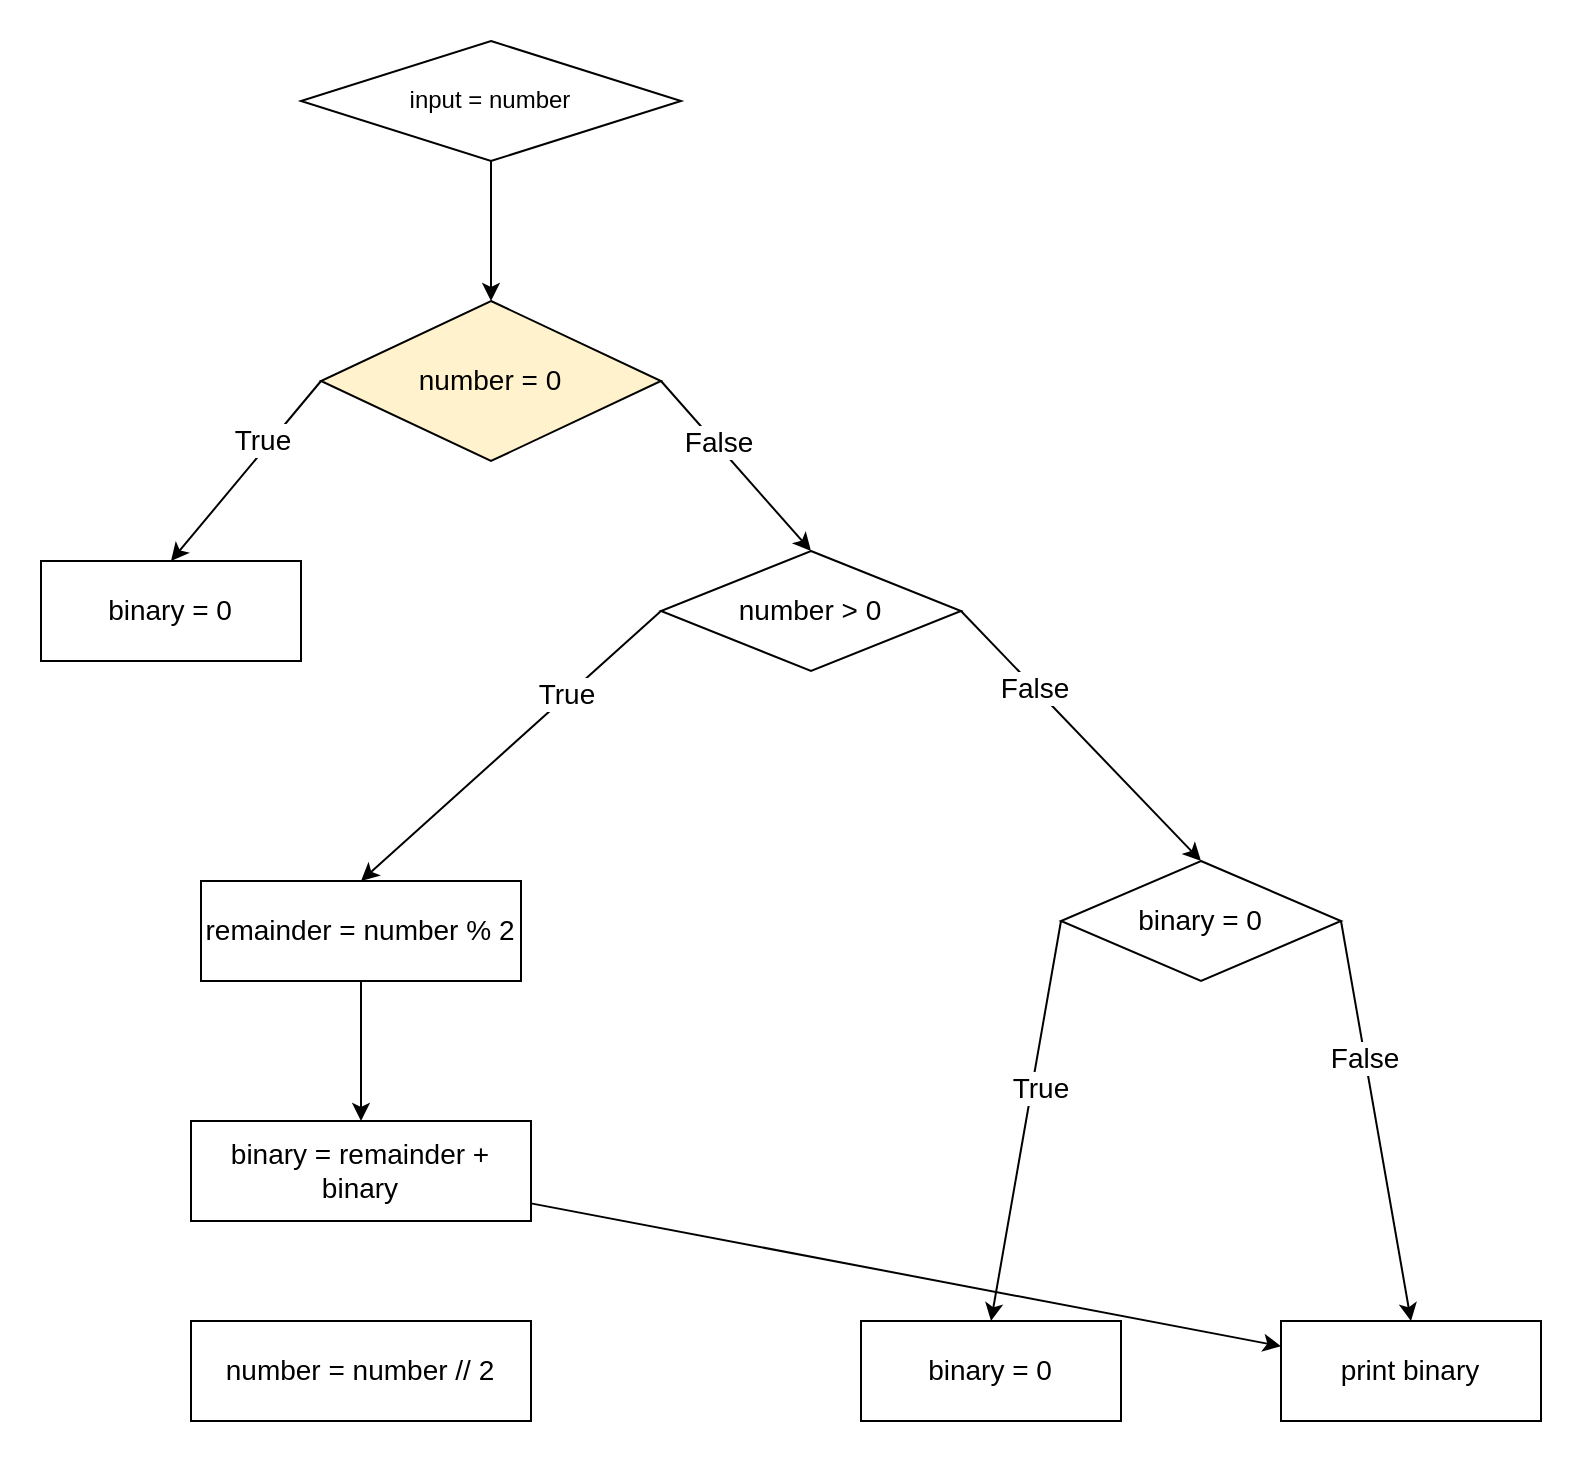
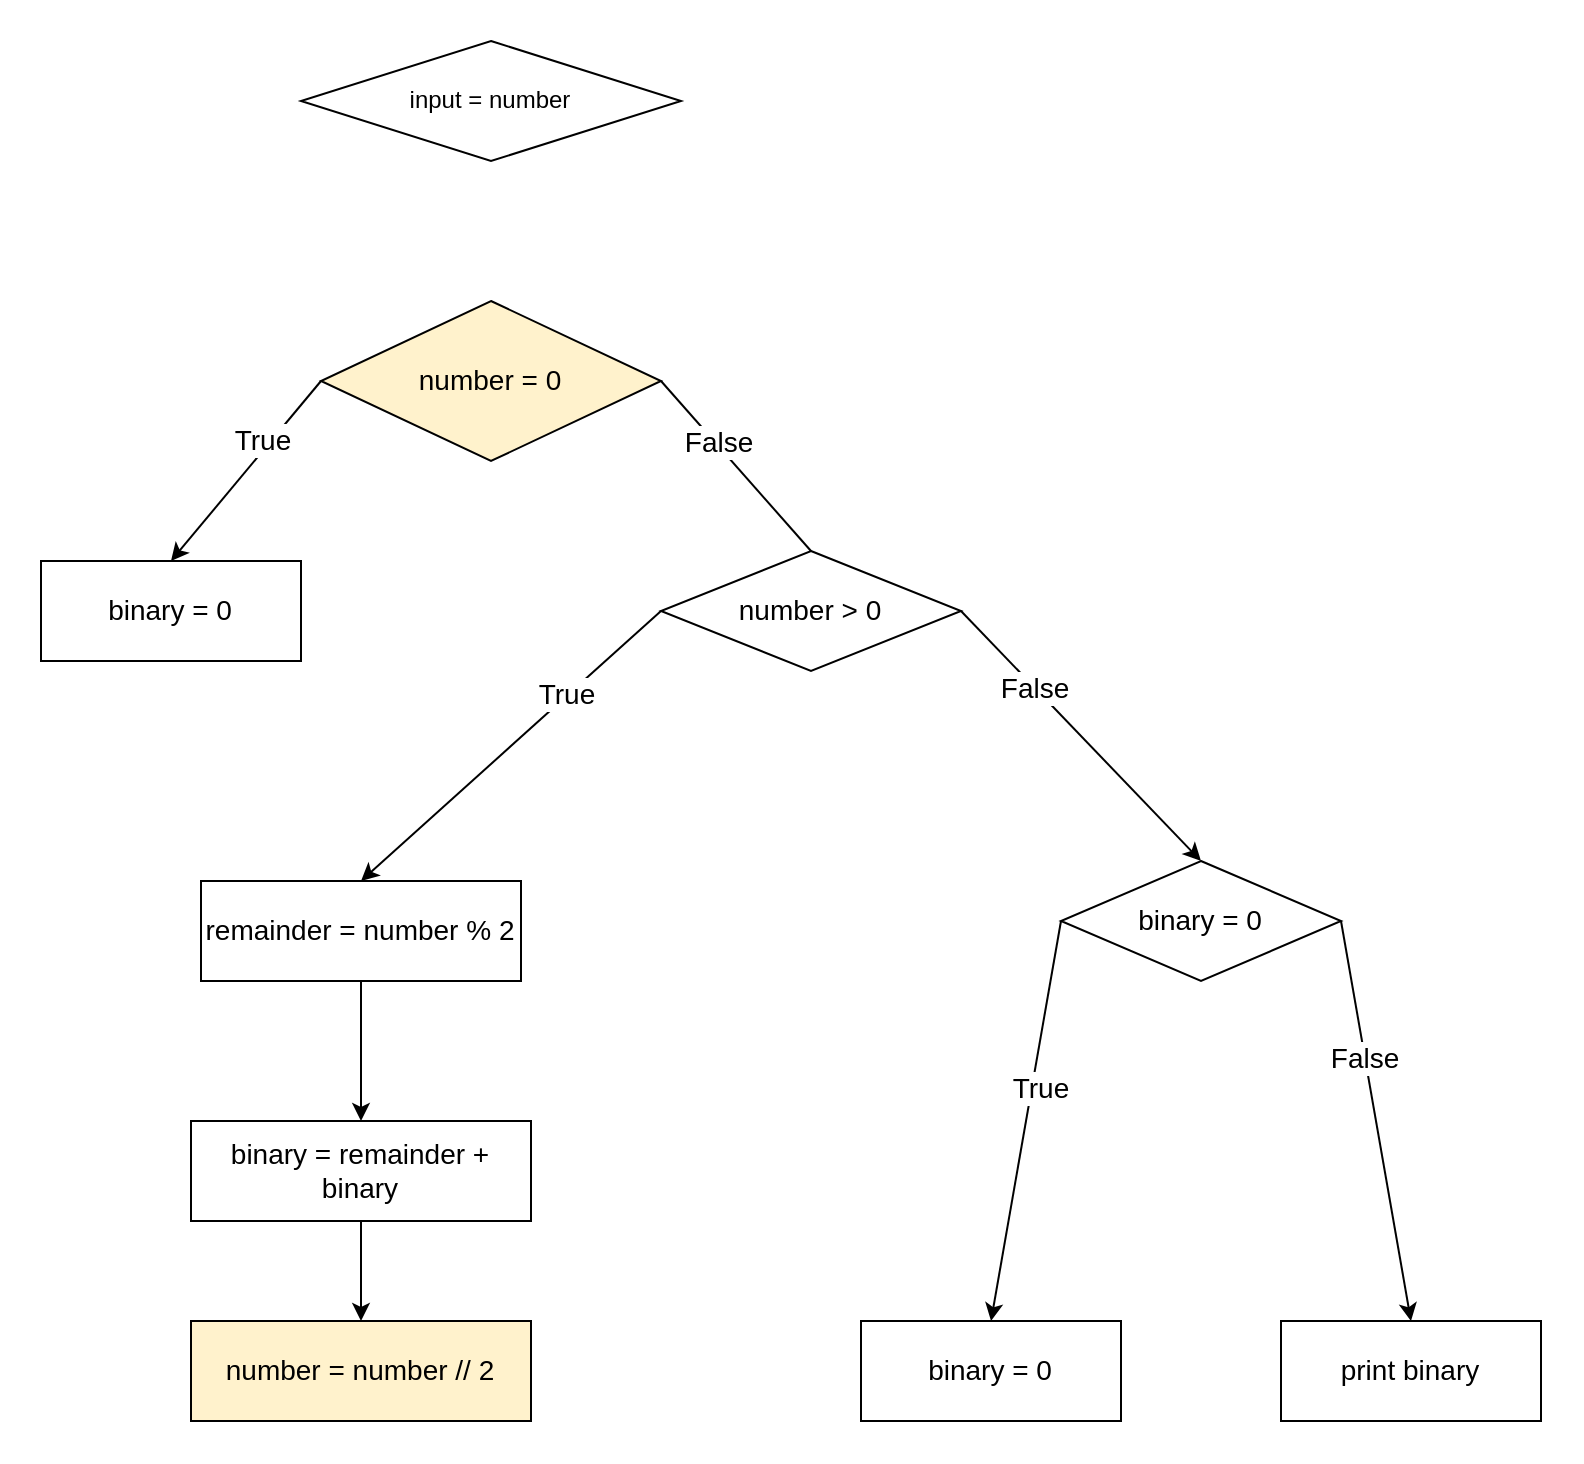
edge "input = number" -> "number = 0": removed
edge "number = 0" -> "number > 0": arrowhead classic -> none
edge "binary = remainder + binary" -> "print binary": now "binary = remainder + binary" -> "number = number // 2"
node "number = number // 2": fillcolor #ffffff -> #fff2cc
